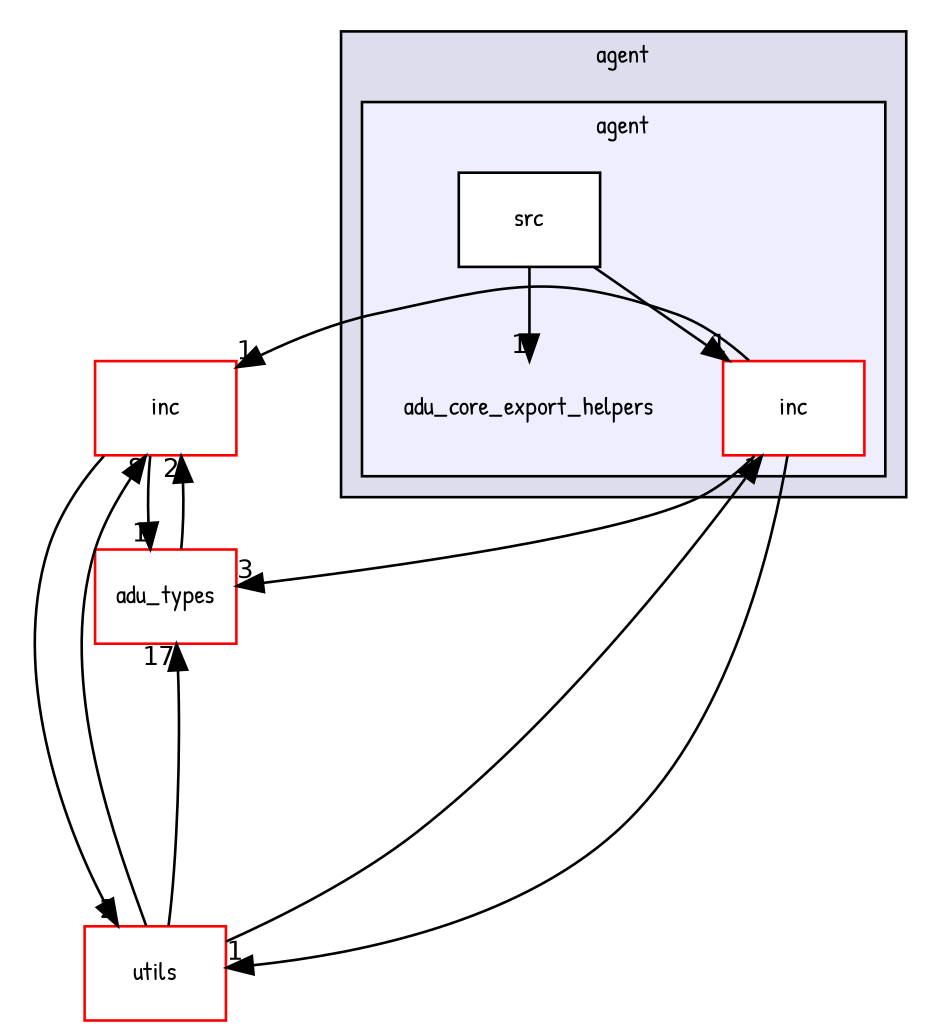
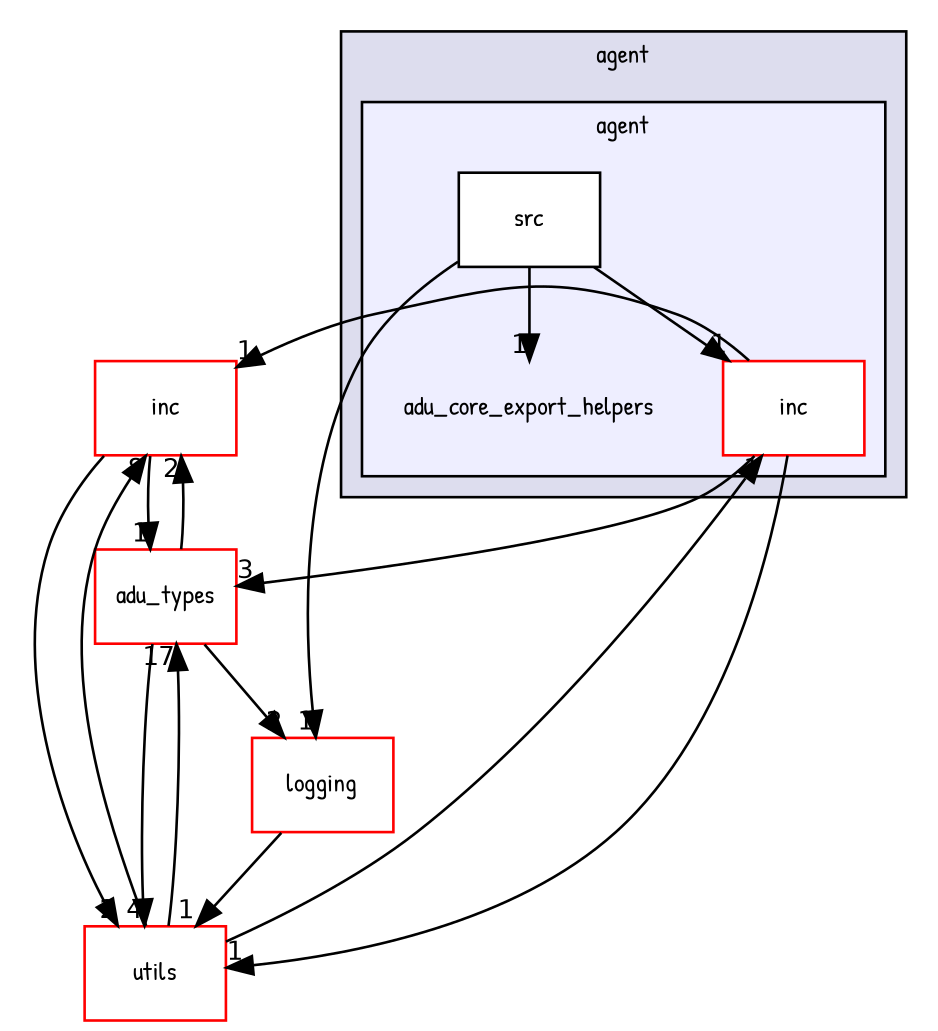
edge "adu_types" -> "utils": added
node "logging": added
